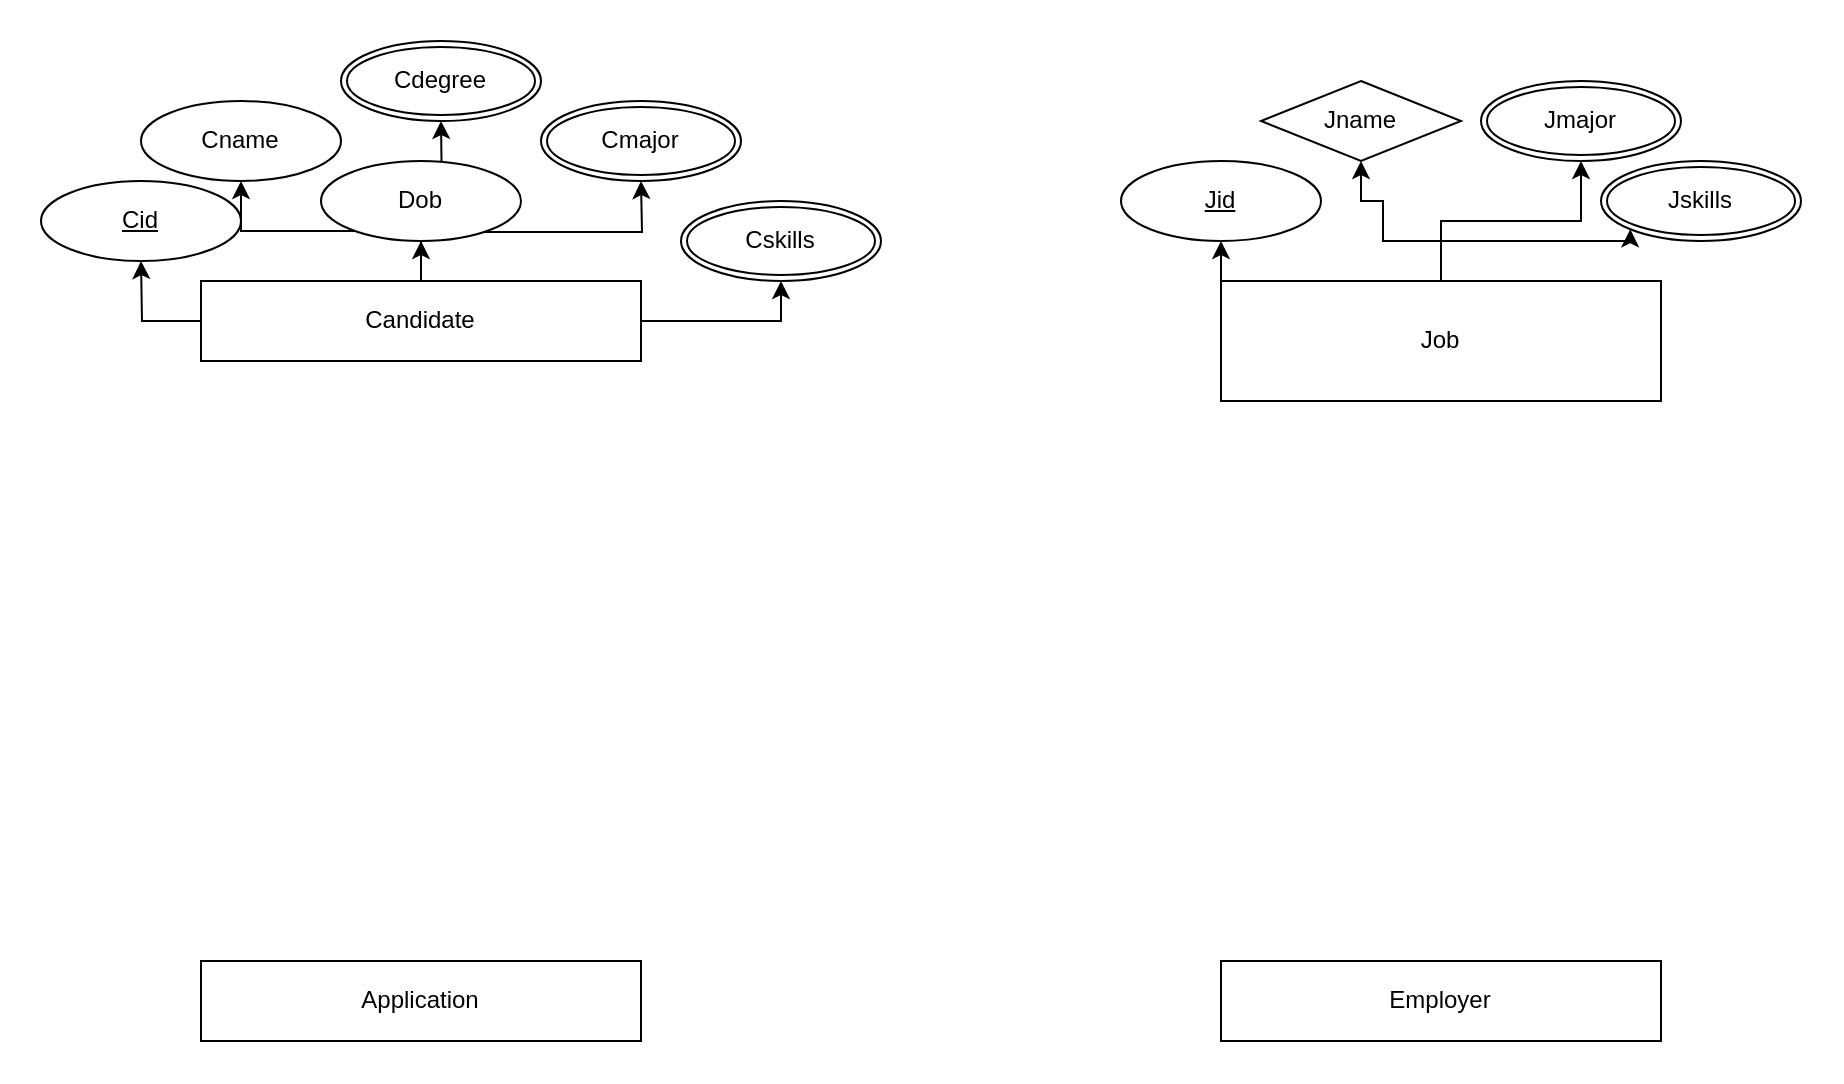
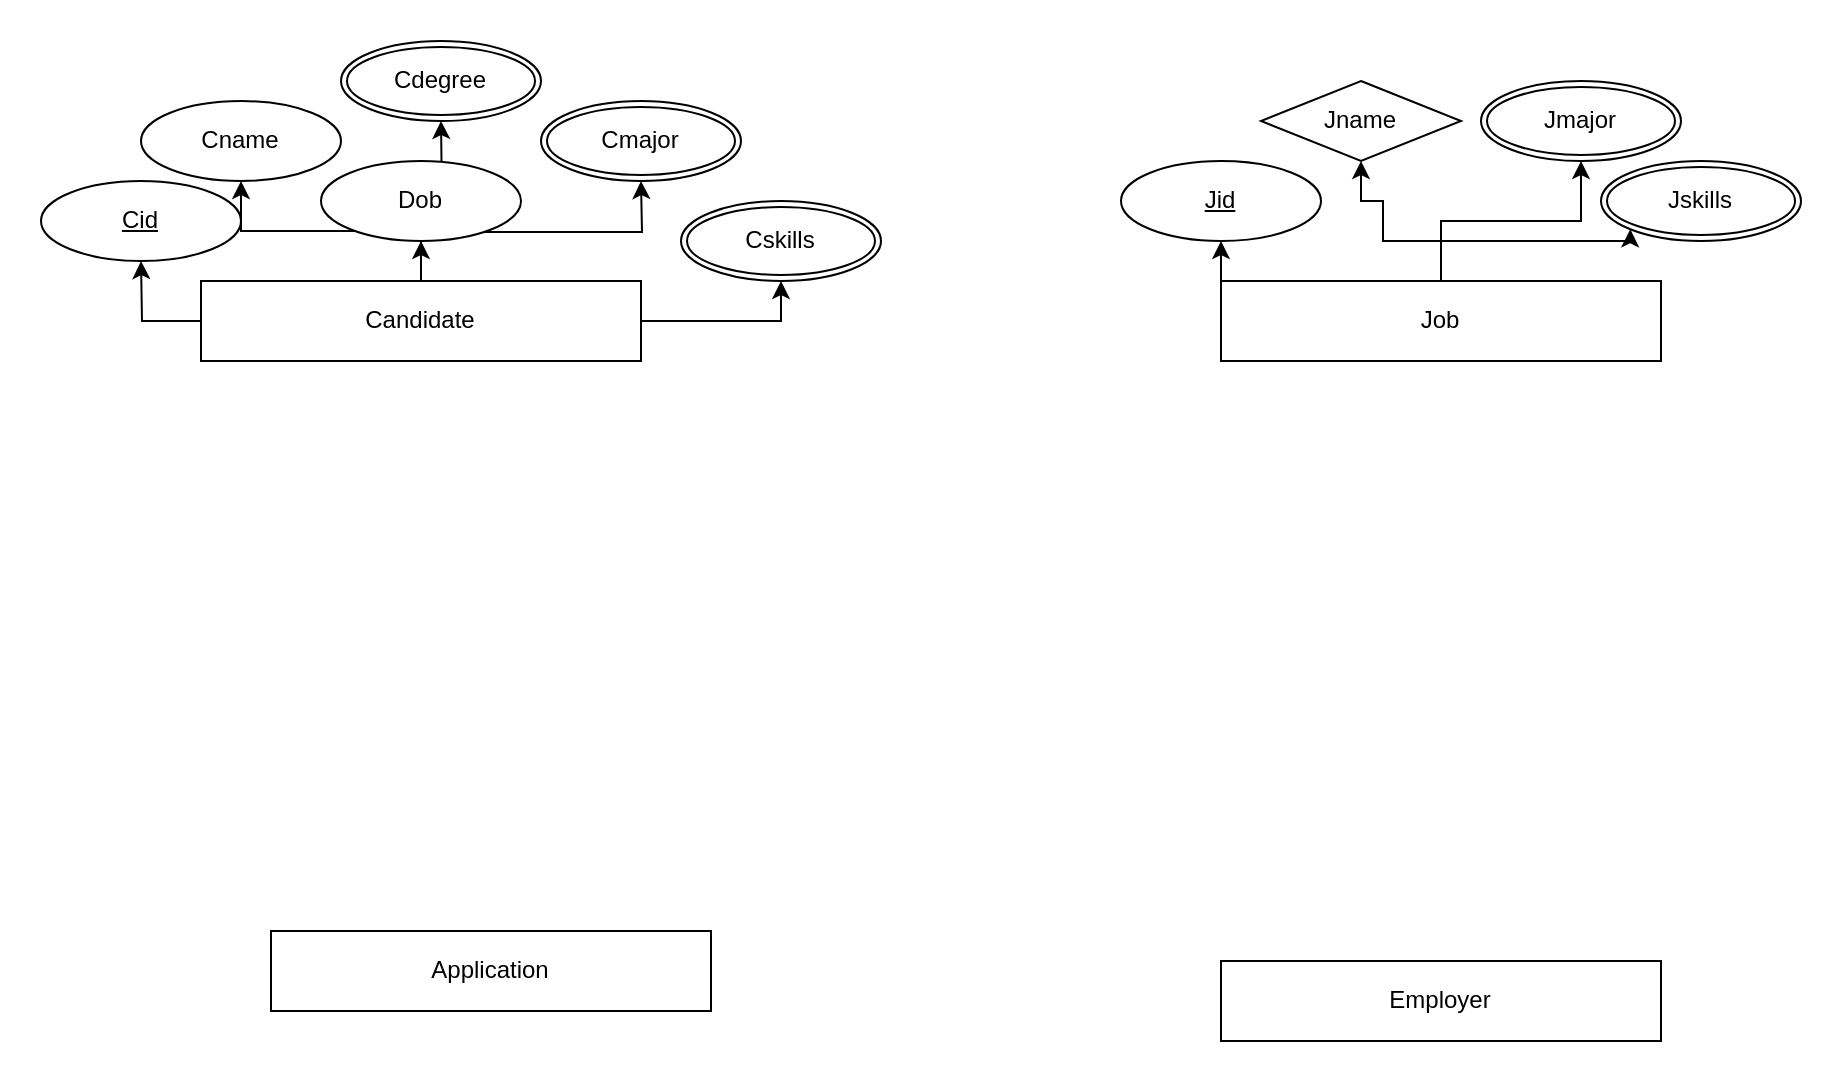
node "Job": size 440x120 -> 440x80
node "Application": moved (421, 1001) -> (491, 971)
